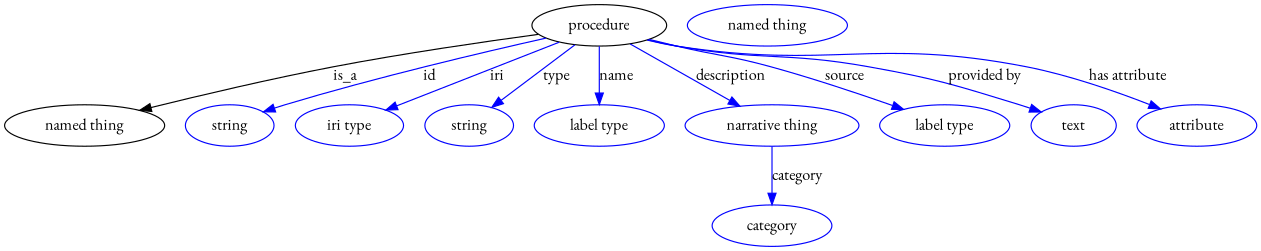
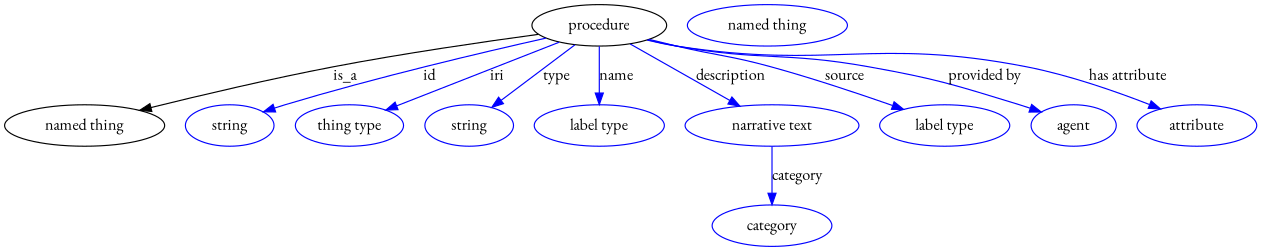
node "iri type": label "iri type" -> "thing type"
node "narrative thing": label "narrative thing" -> "narrative text"
node "text": label "text" -> "agent"
